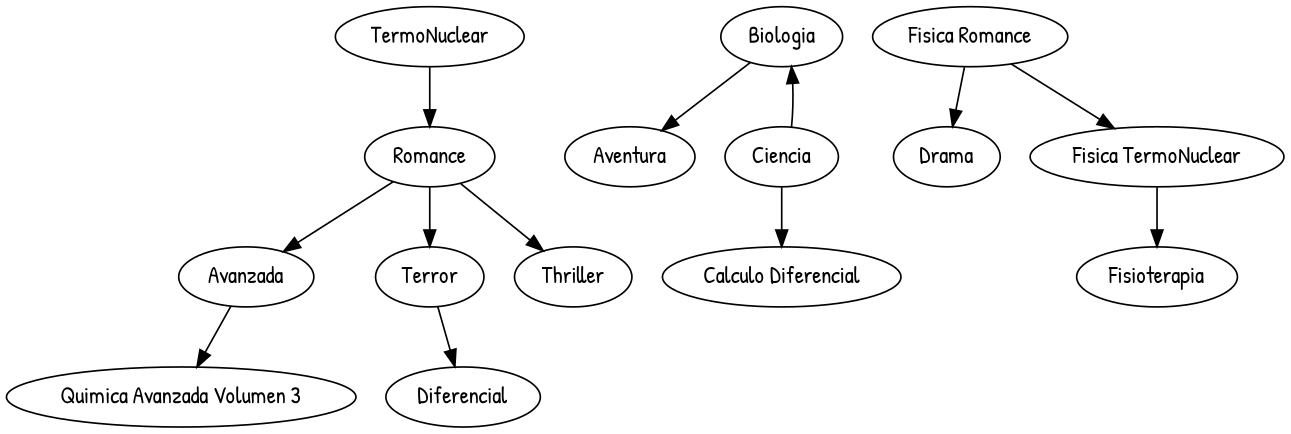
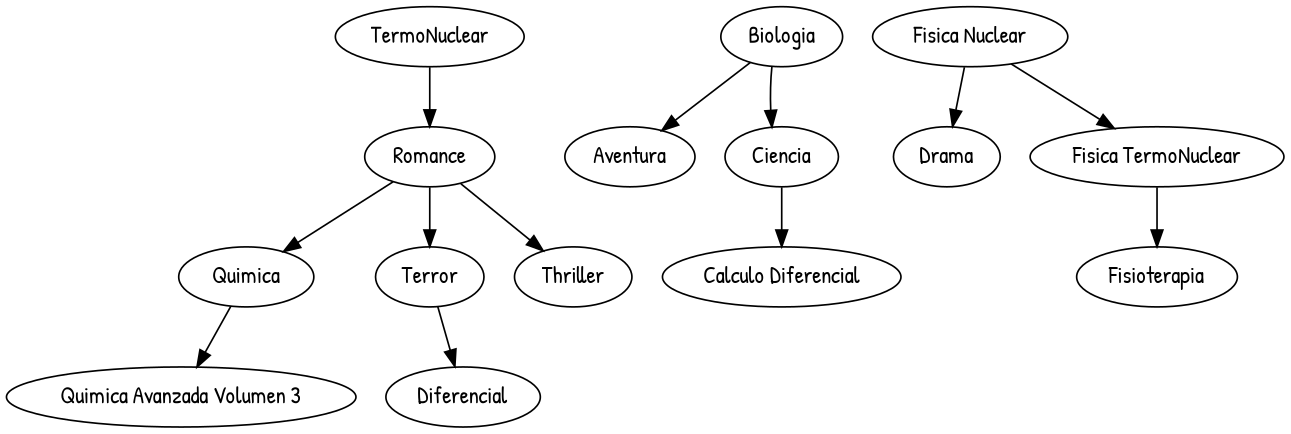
node "Fisica Romance": label "Fisica Romance" -> "Fisica Nuclear"
edge "Ciencia" -> "Biologia": reversed
node "Avanzada": label "Avanzada" -> "Quimica"
